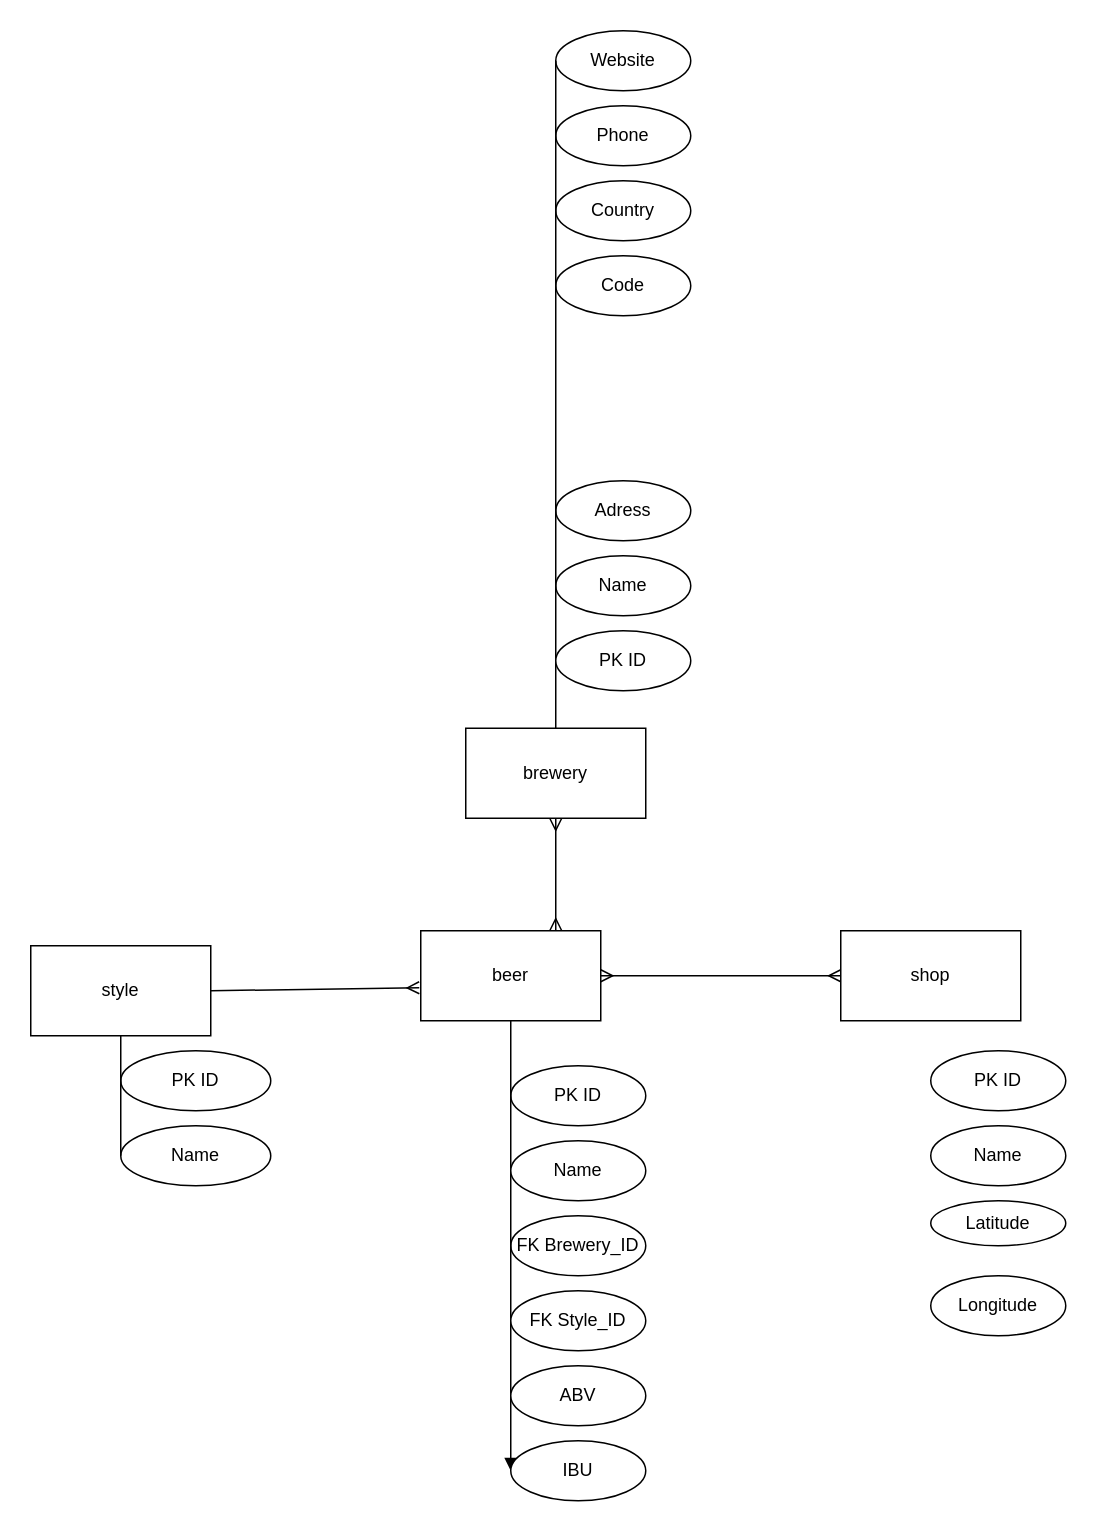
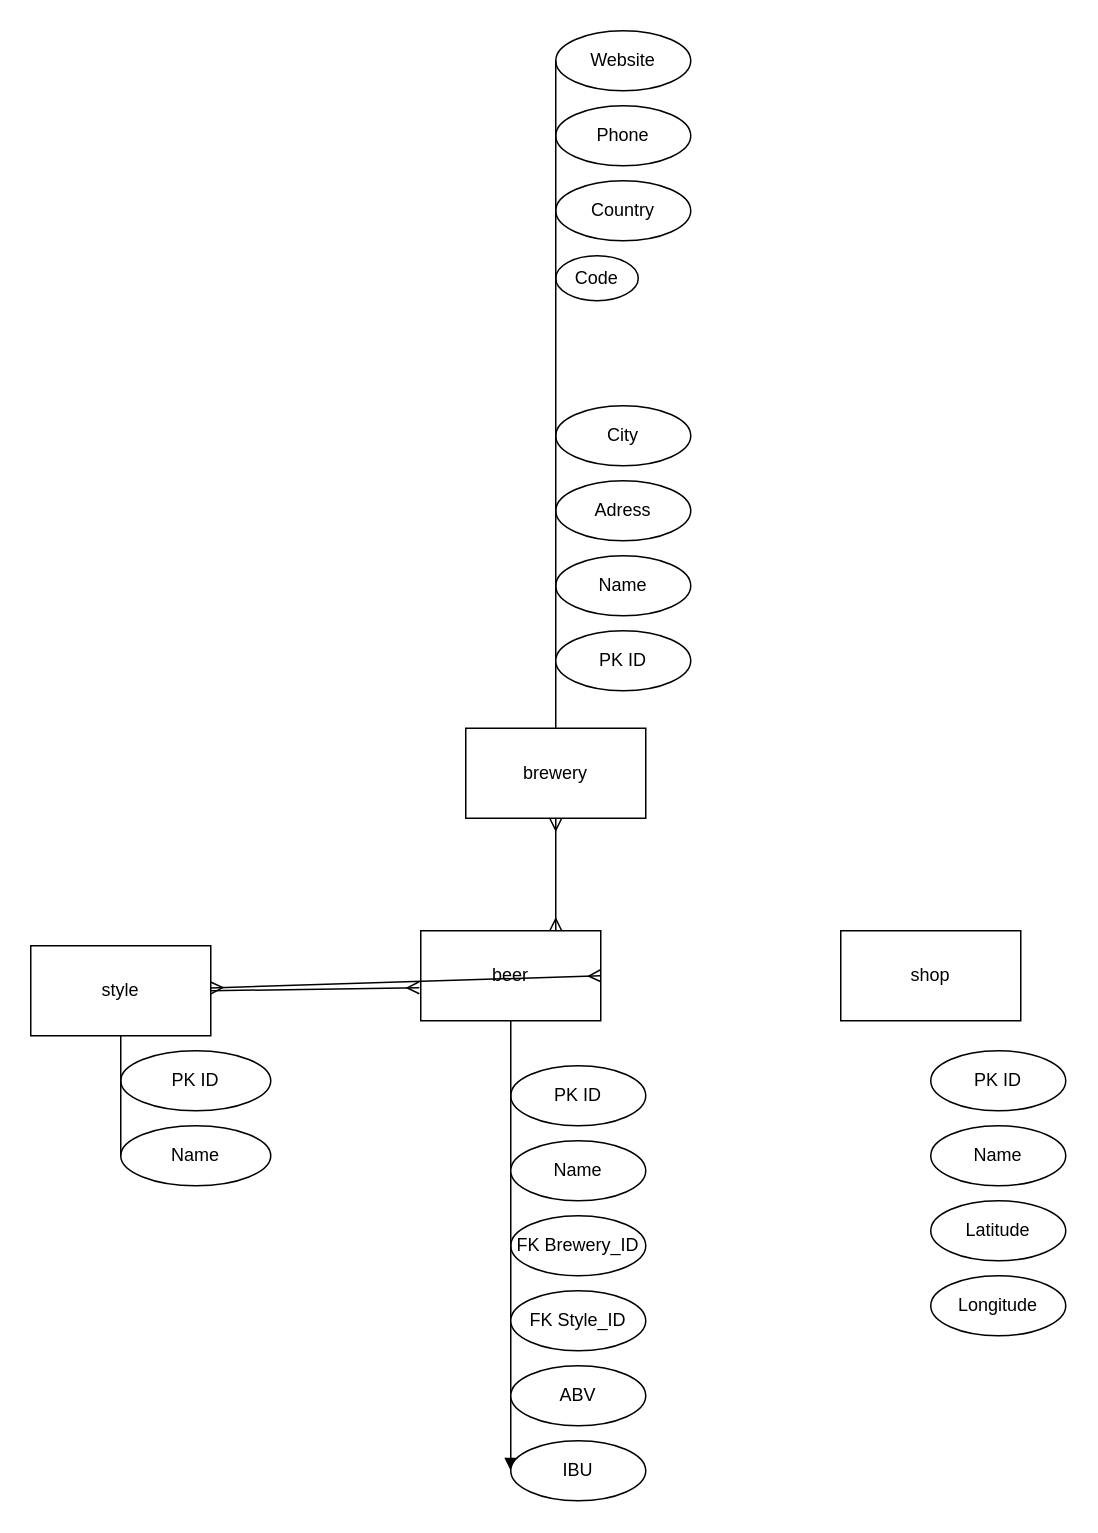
node "Code": size 135x60 -> 83x45
node "City": added
edge "beer" -- "shop": now "beer" -- "style"
node "Latitude": size 135x45 -> 135x60
